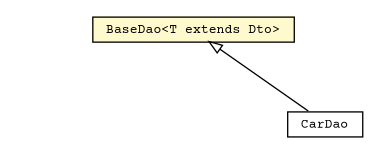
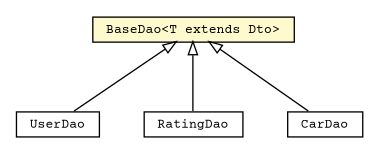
node "UserDao": added
node "RatingDao": added
